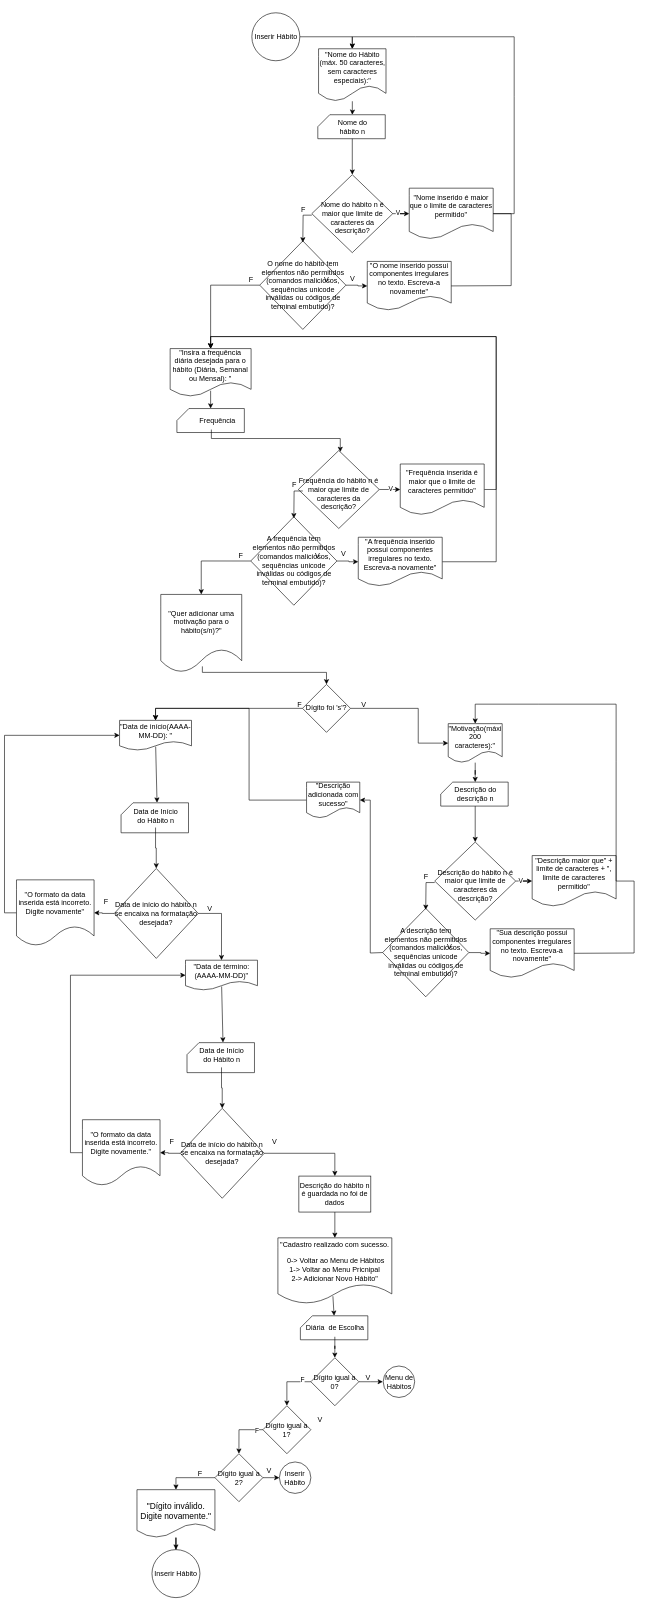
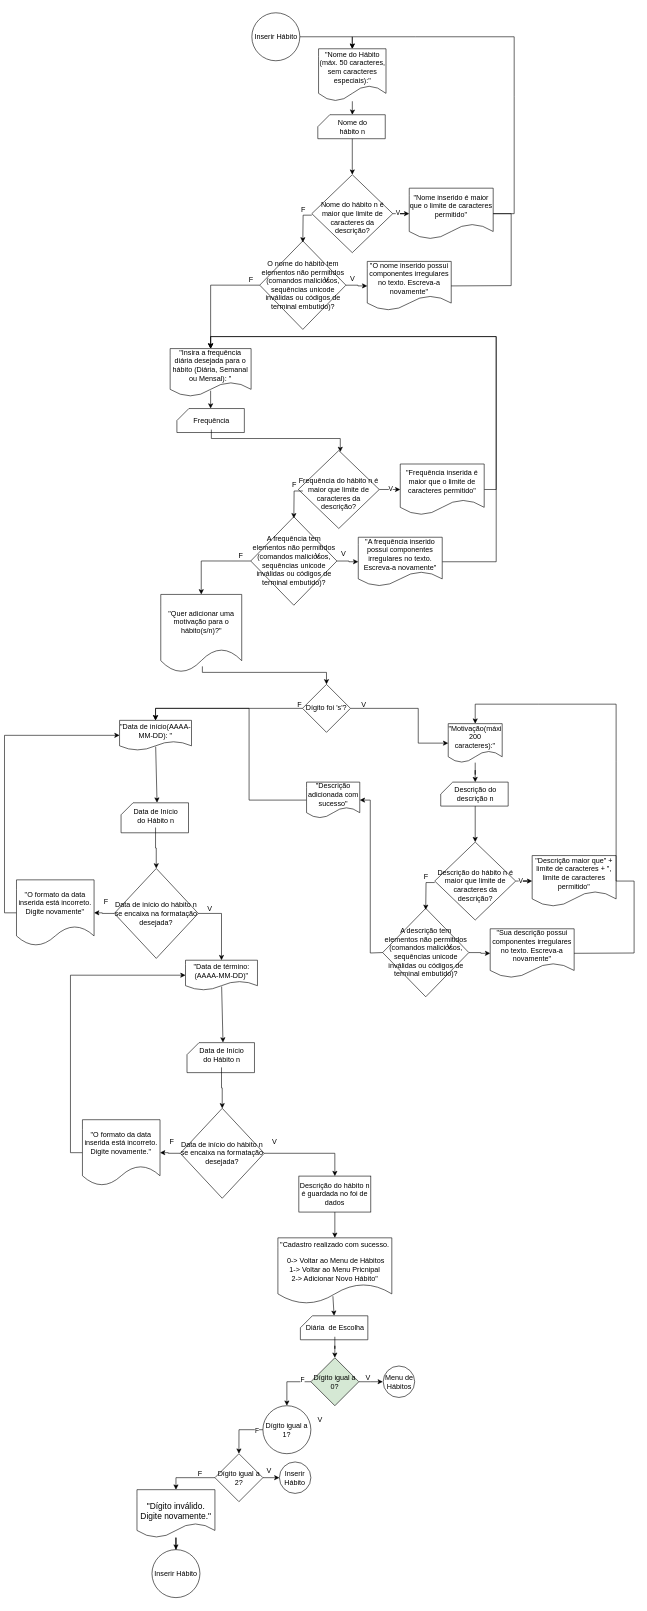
node "Frequência": moved (218, 420) -> (212, 420)
node "Dígito igual a 0?": fillcolor #ffffff -> #d5e8d4
node "Dígito igual a 1?": shape diamond -> ellipse
